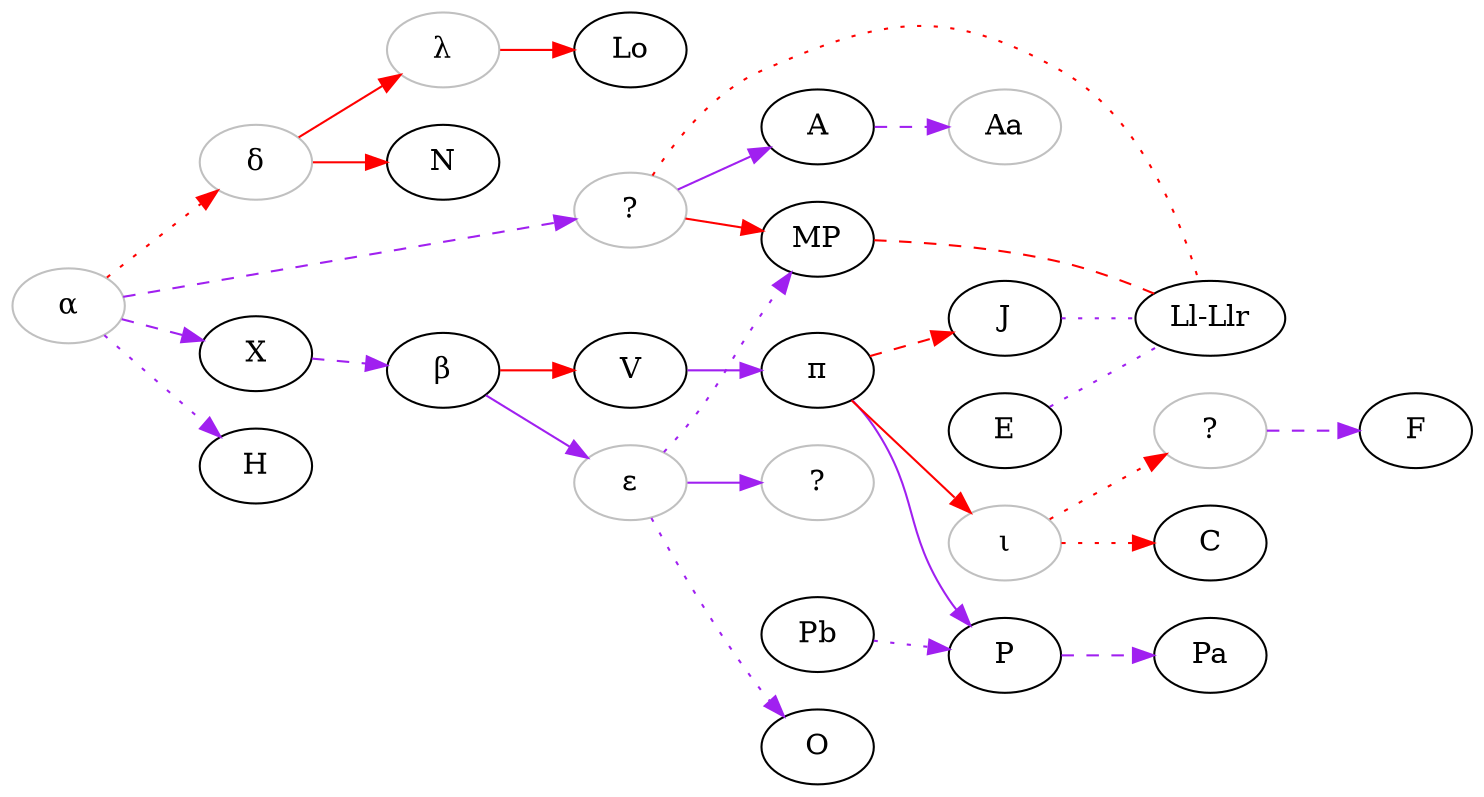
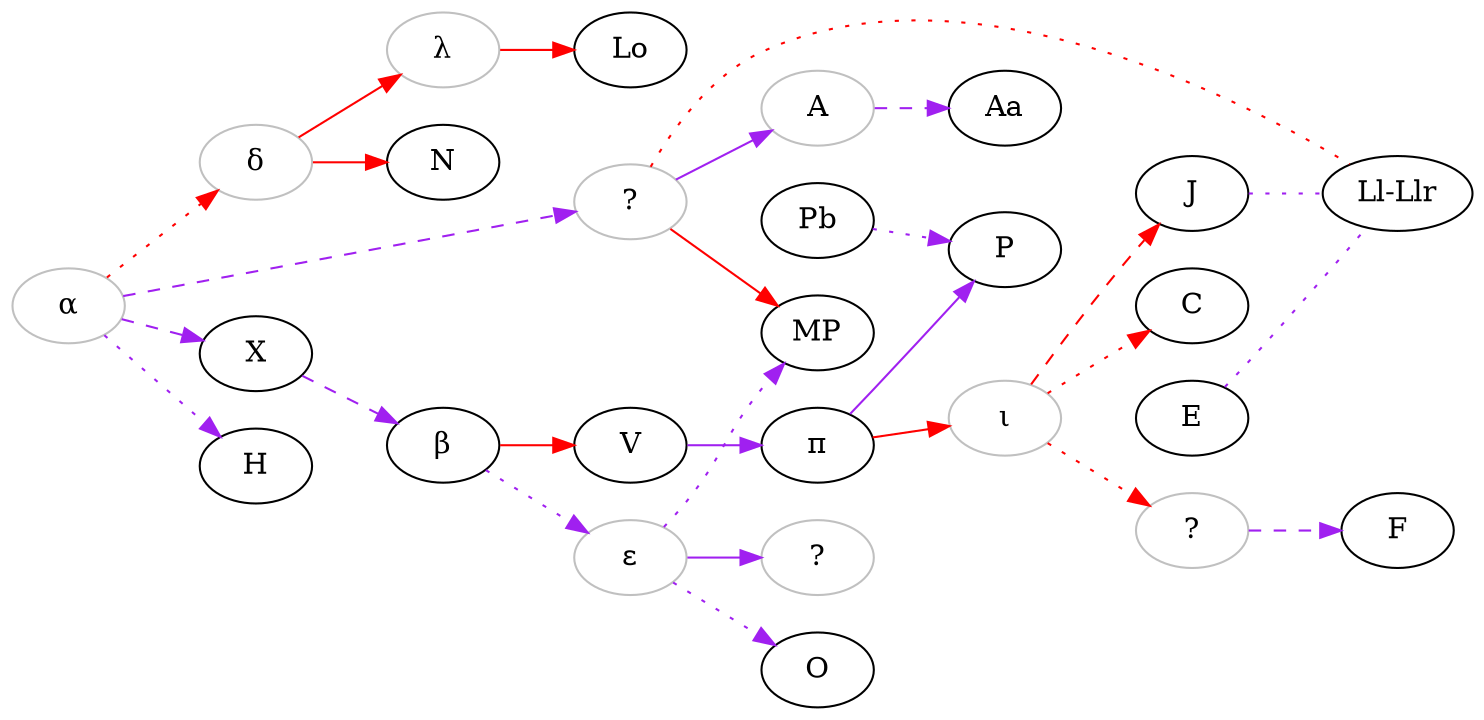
node "A": color black -> grey
node "Aa": color grey -> black
edge "MP" -- "Ll-Llr": removed
edge "π" -> "J": now "ι" -> "J"
edge "β" -> "ε": style solid -> dotted
node "Pa": removed
